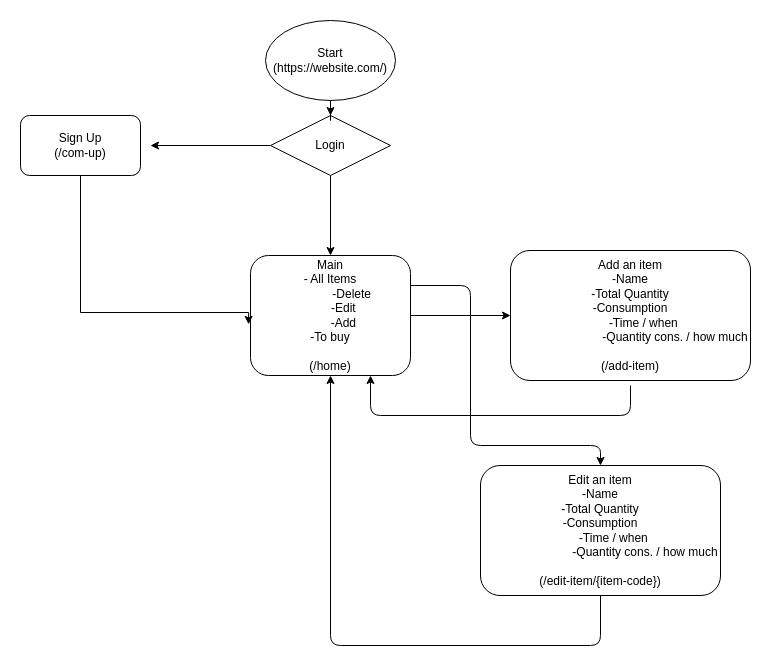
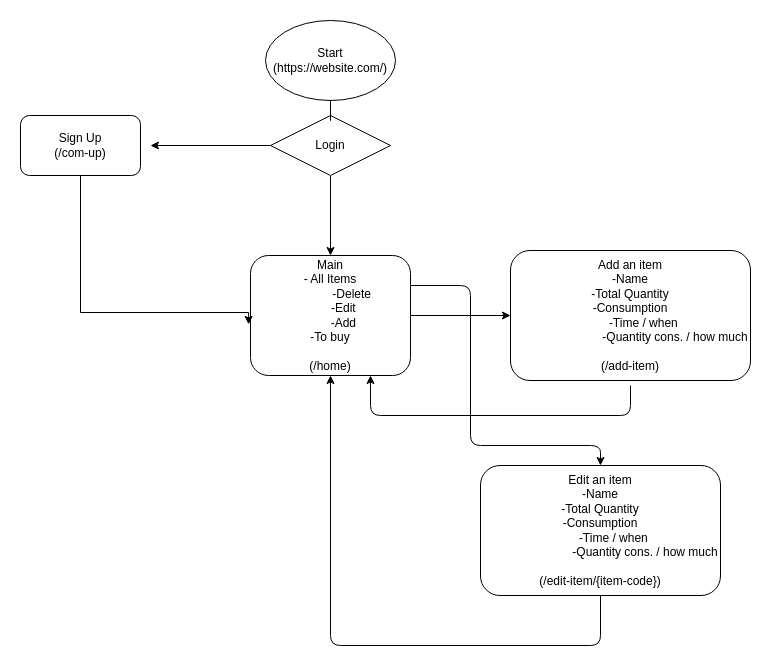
edge "Start (https://website.com/)" -> "Login": arrowhead classic -> none
